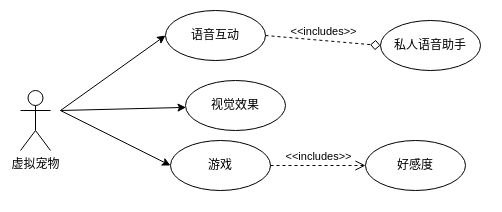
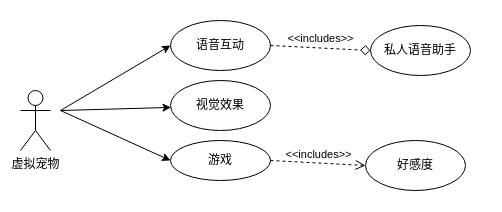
node "语音互动": moved (216, 36) -> (221, 46)
node "私人语音助手": moved (431, 46) -> (421, 51)
node "视觉效果": moved (236, 106) -> (221, 106)
node "游戏": size 100x50 -> 100x40
